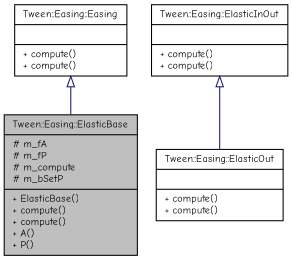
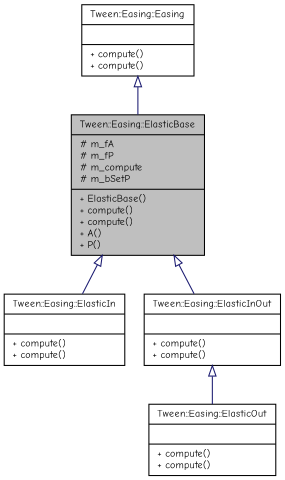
edge "Tween::Easing::ElasticInOut" -> "Tween::Easing::ElasticBase": added
node "Tween::Easing::ElasticIn": added
